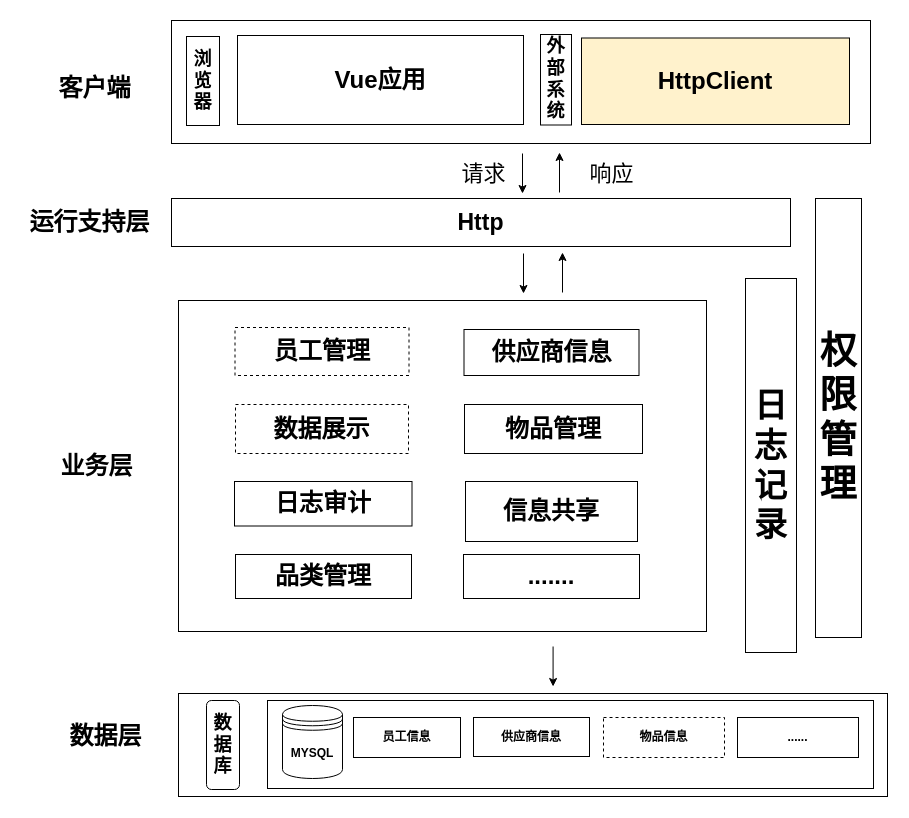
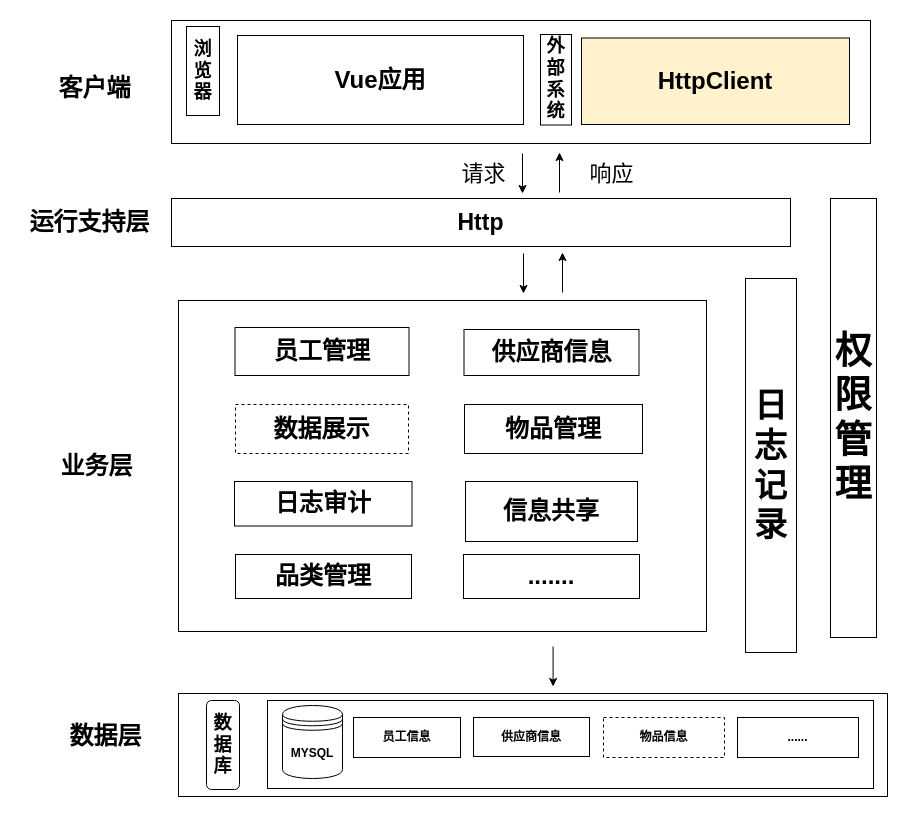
node "浏览器": moved (203, 81) -> (203, 71)
node "员工管理": style dashed -> solid
node "权限管理": moved (839, 418) -> (854, 418)
